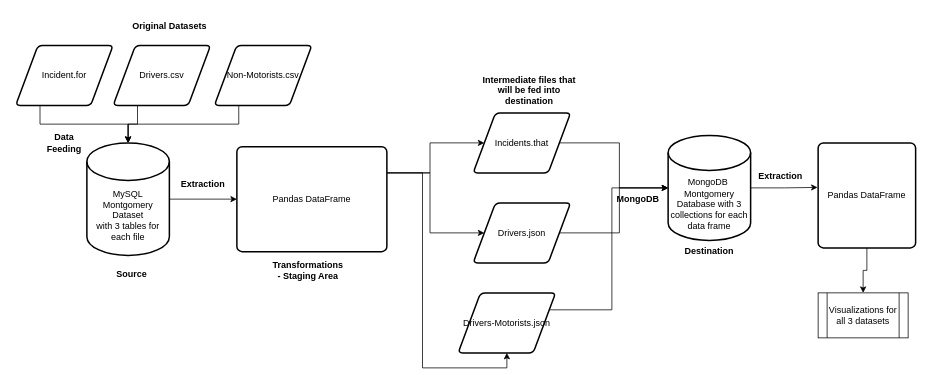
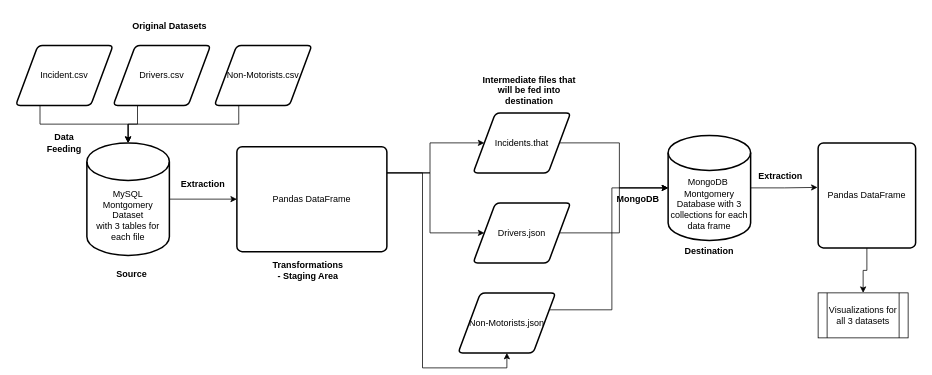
node "Incident.for": label "Incident.for" -> "Incident.csv"
node "Drivers-Motorists.json": label "Drivers-Motorists.json" -> "Non-Motorists.json"
